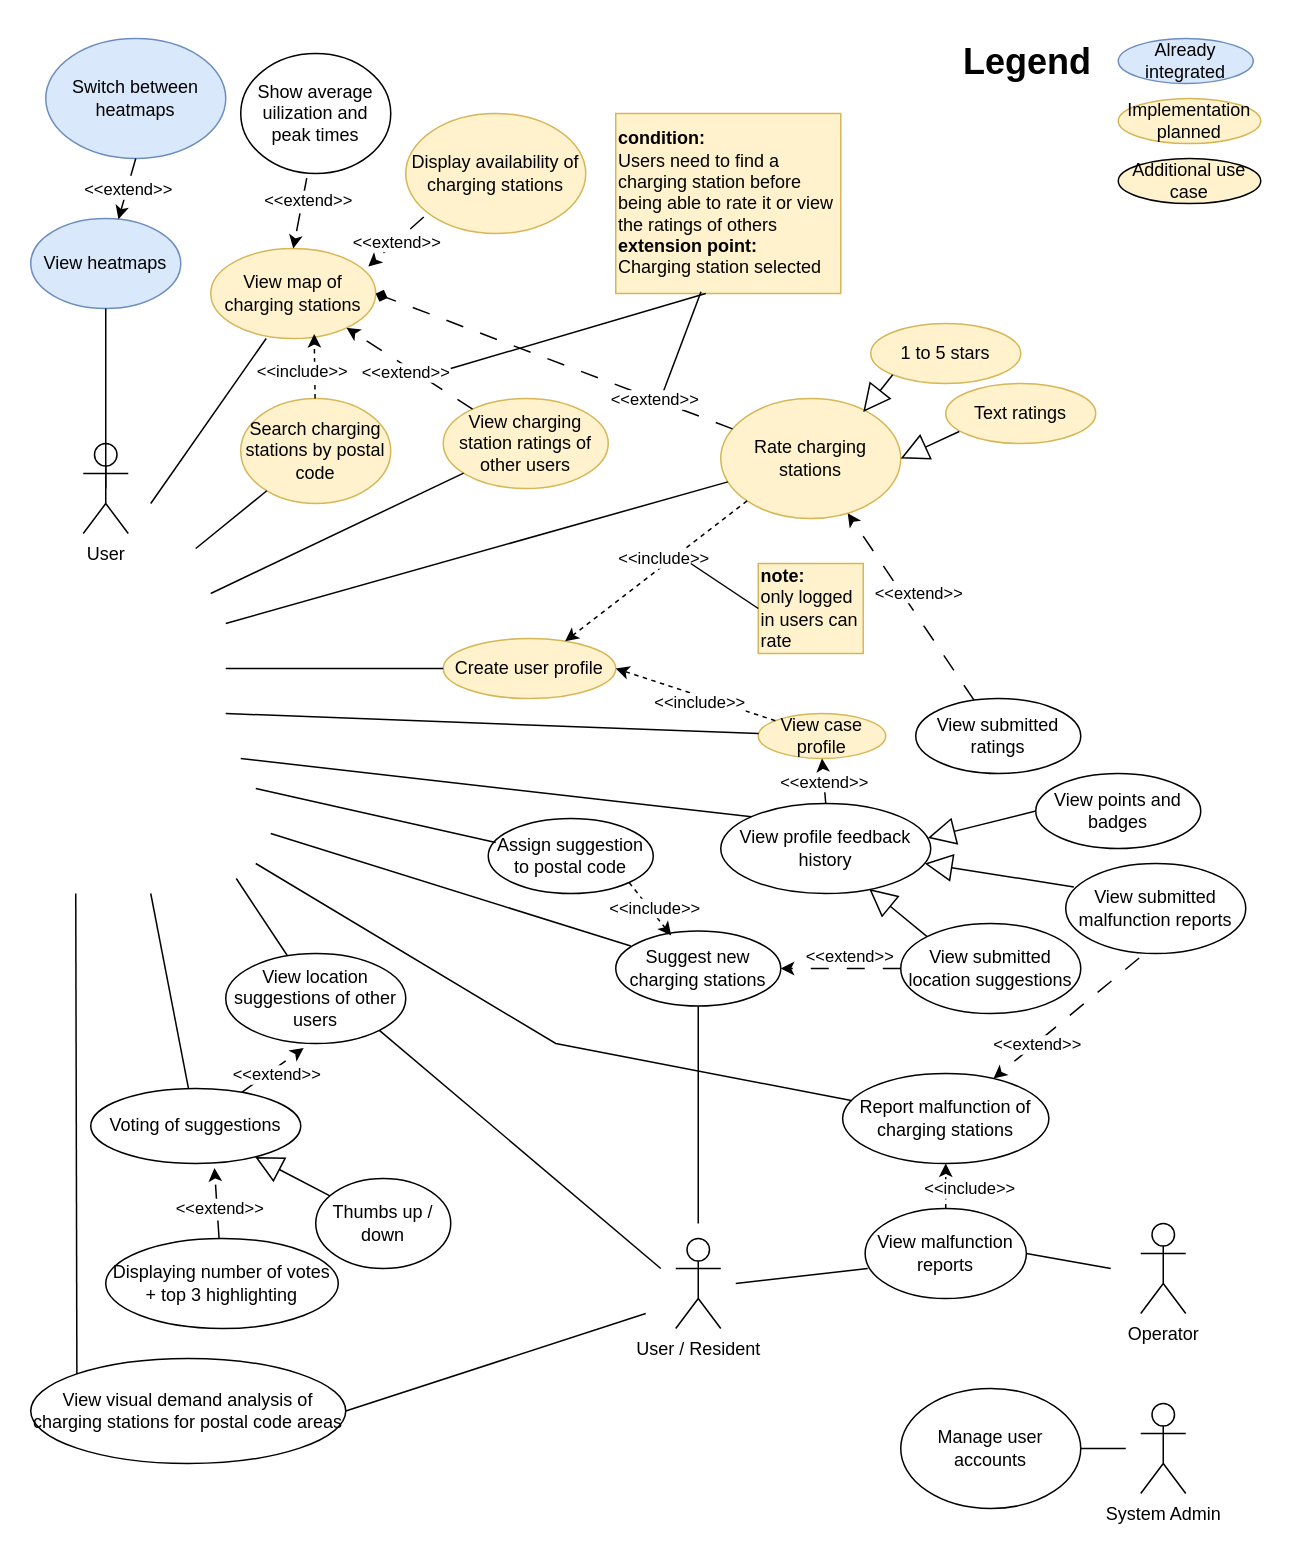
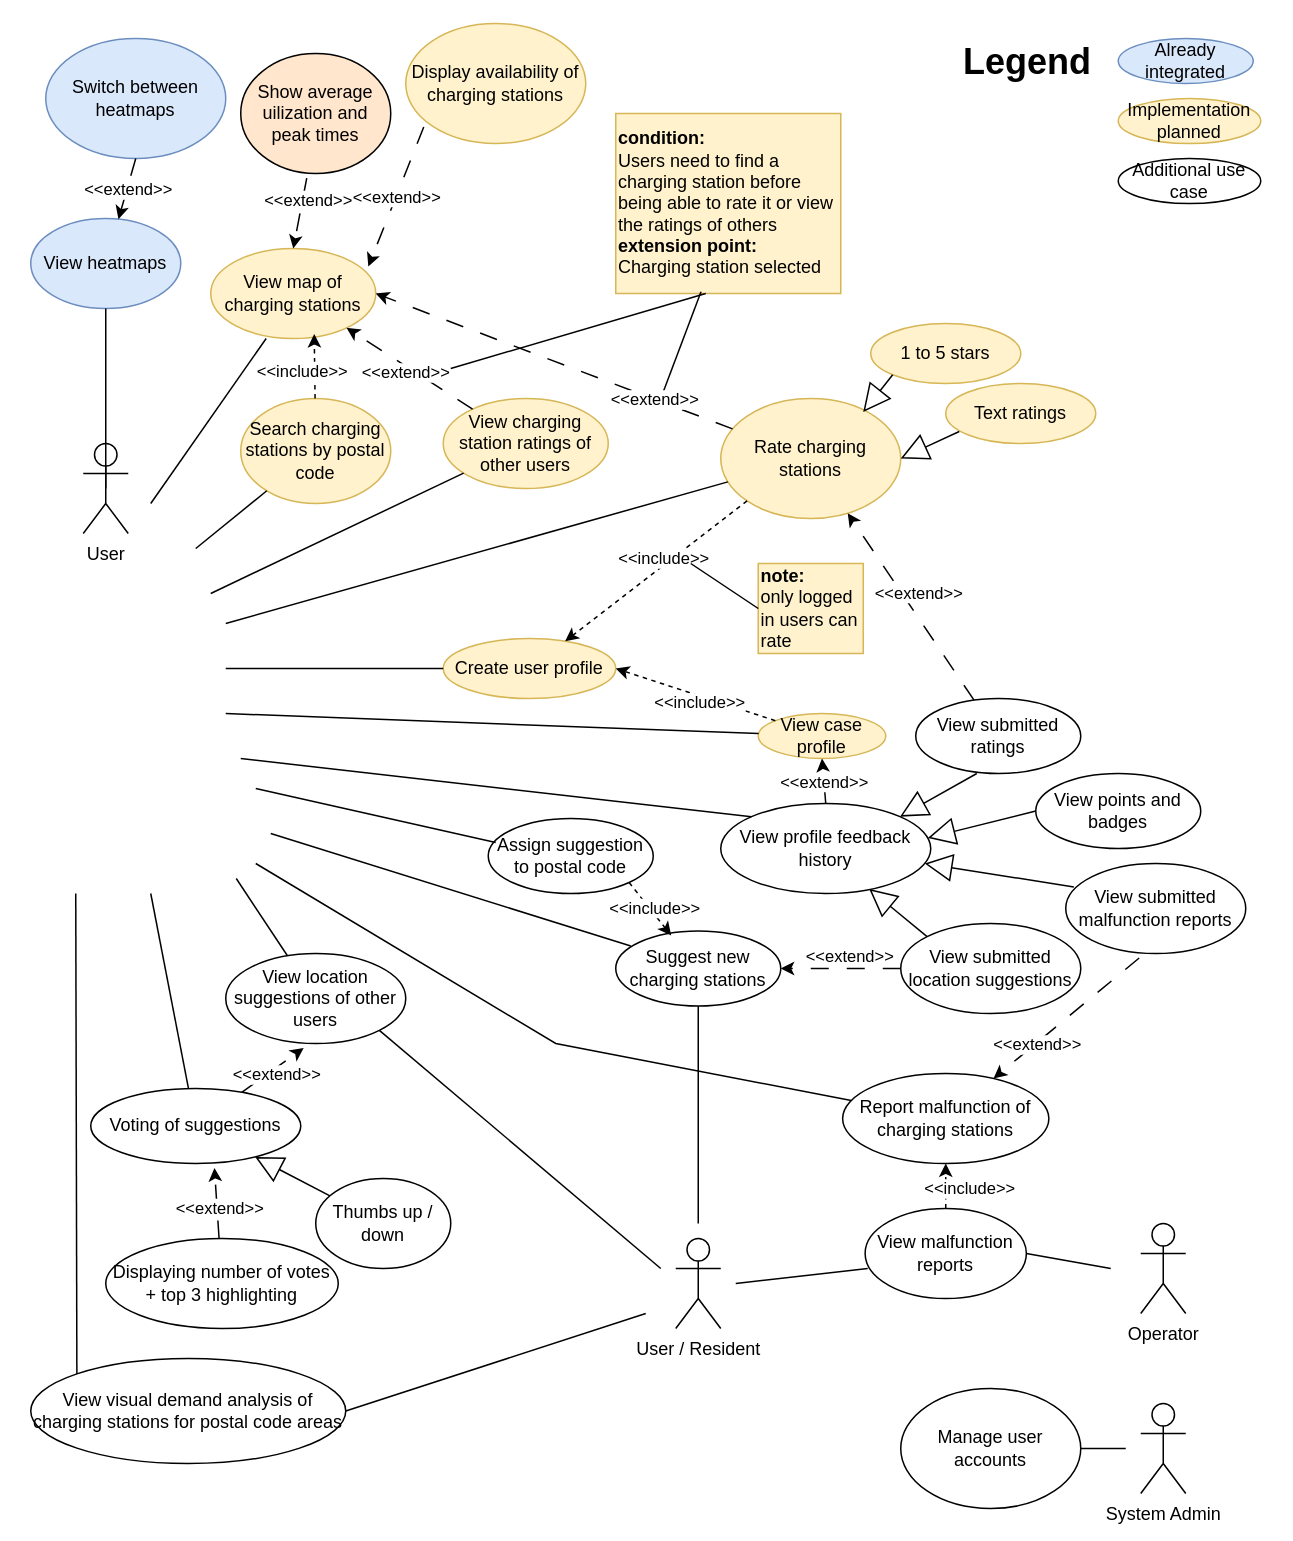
node "Show average uilization and peak times": fillcolor #ffffff -> #ffe6cc
node "Display availability of charging stations": moved (496, 173) -> (496, 83)
node "Additional use case": fillcolor #fff2cc -> #ffffff
edge "Rate charging stations" -> "View map of charging stations": arrowhead diamond -> classic
edge "View submitted ratings" -> "View profile feedback history": added
